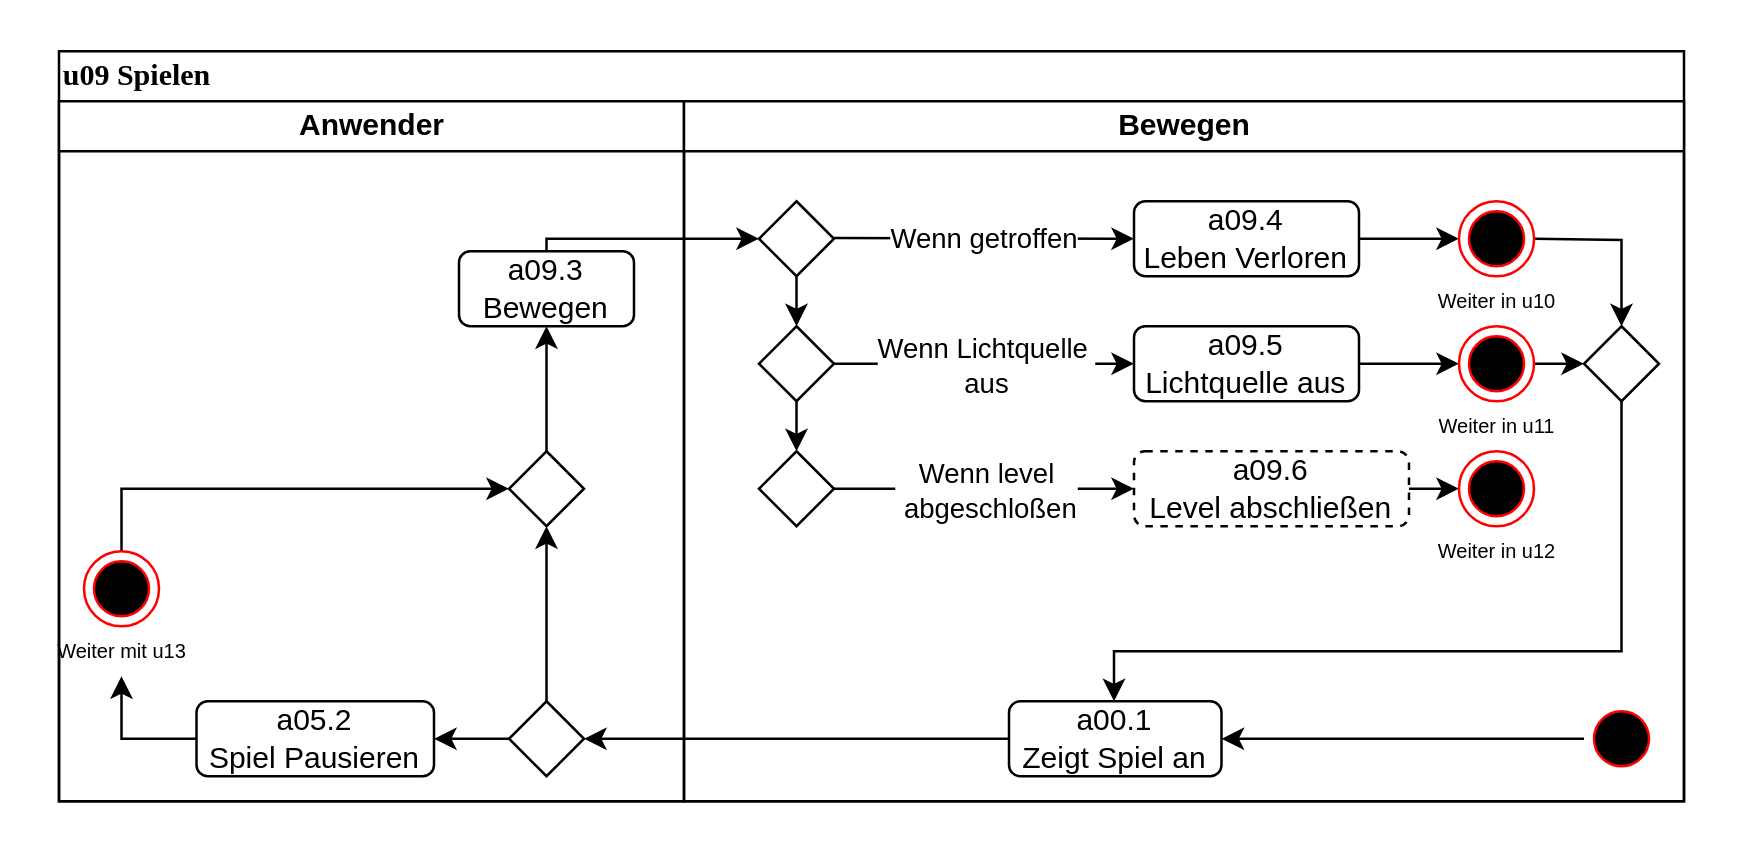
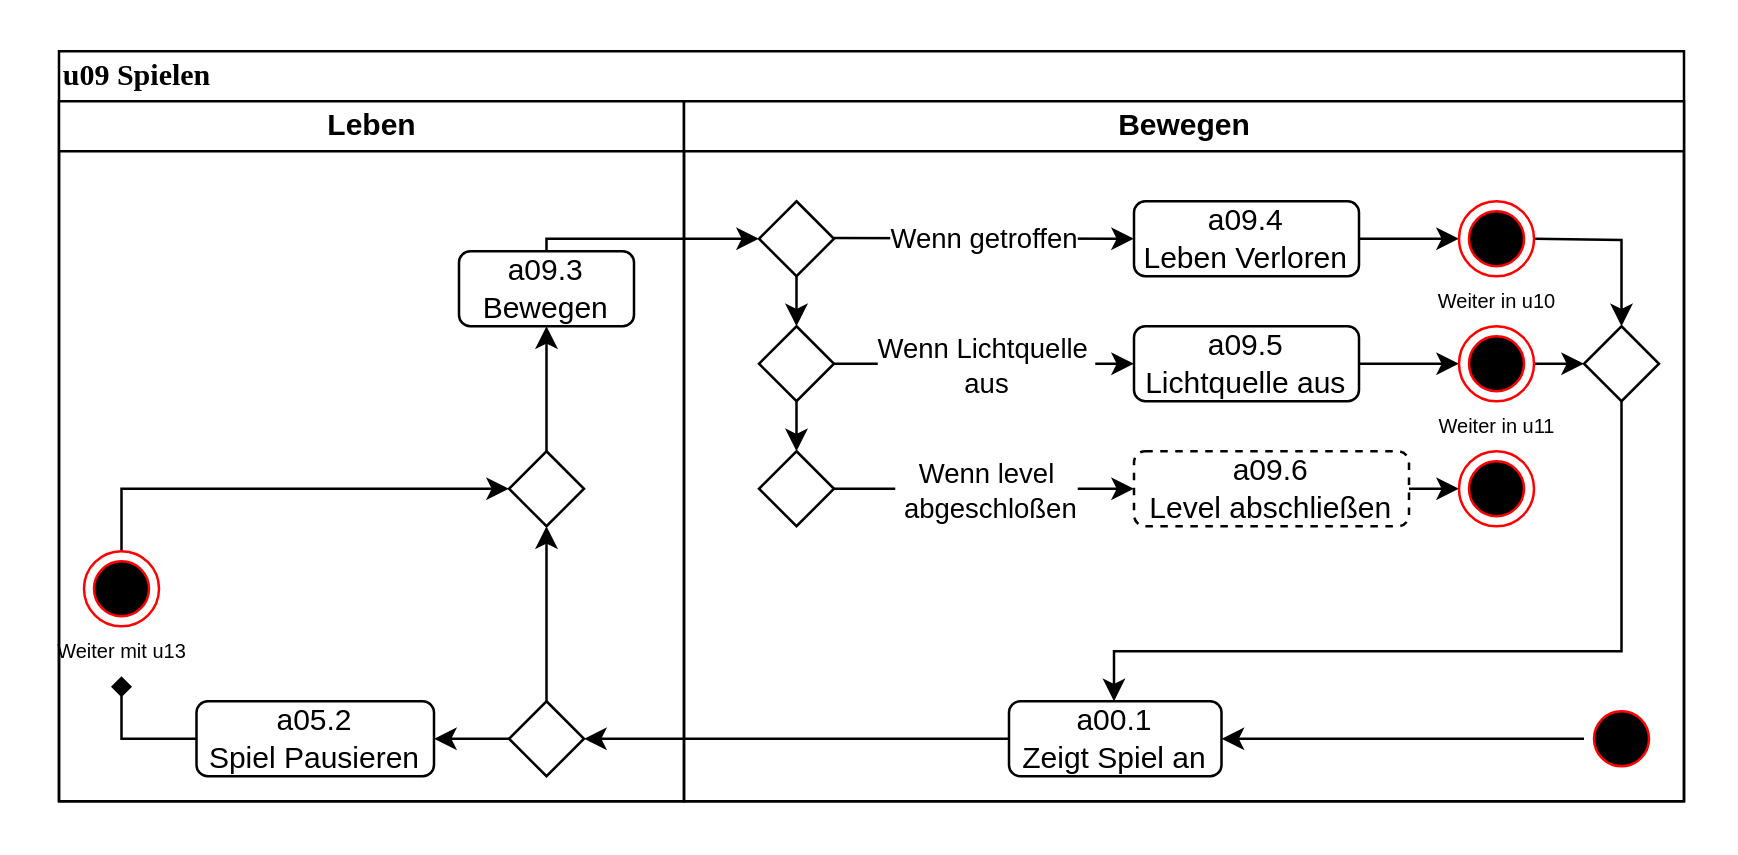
node "Anwender": label "Anwender" -> "Leben"
node "Weiter in u12": removed
edge "a05.2 Spiel Pausieren" -> "Weiter mit u13": arrowhead classic -> diamond
